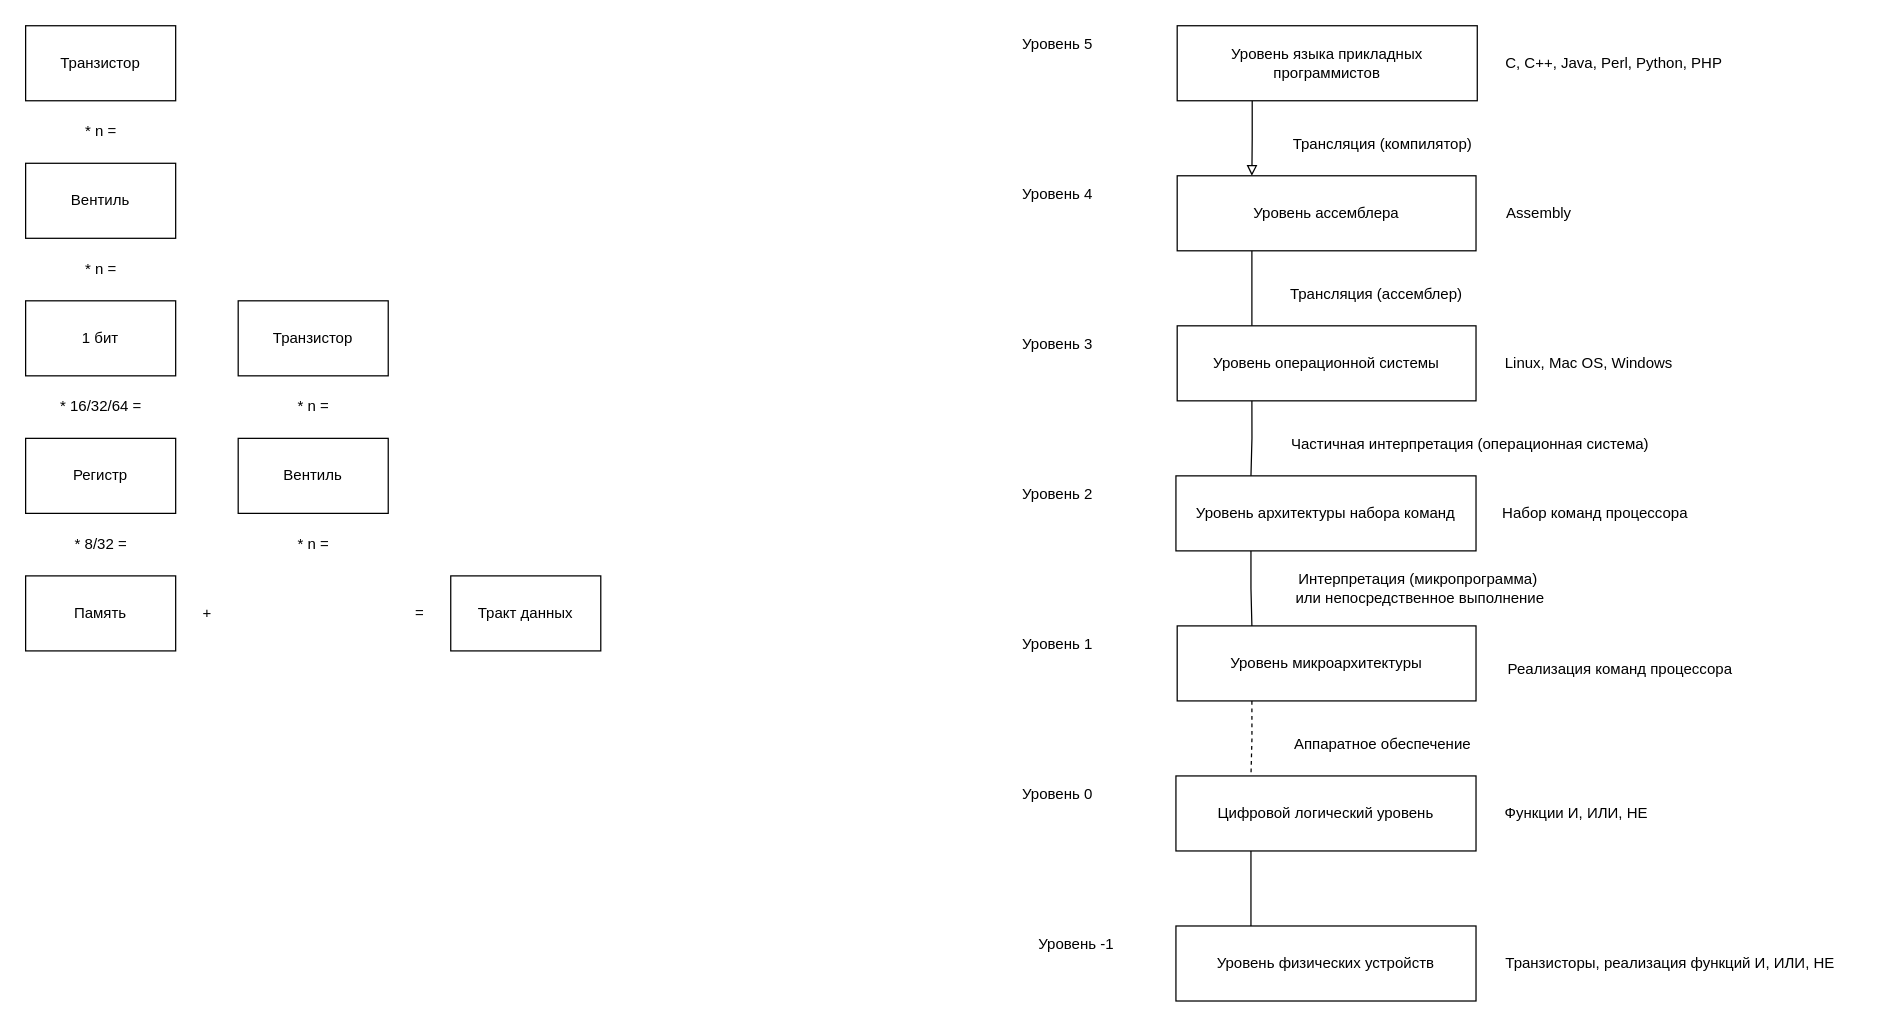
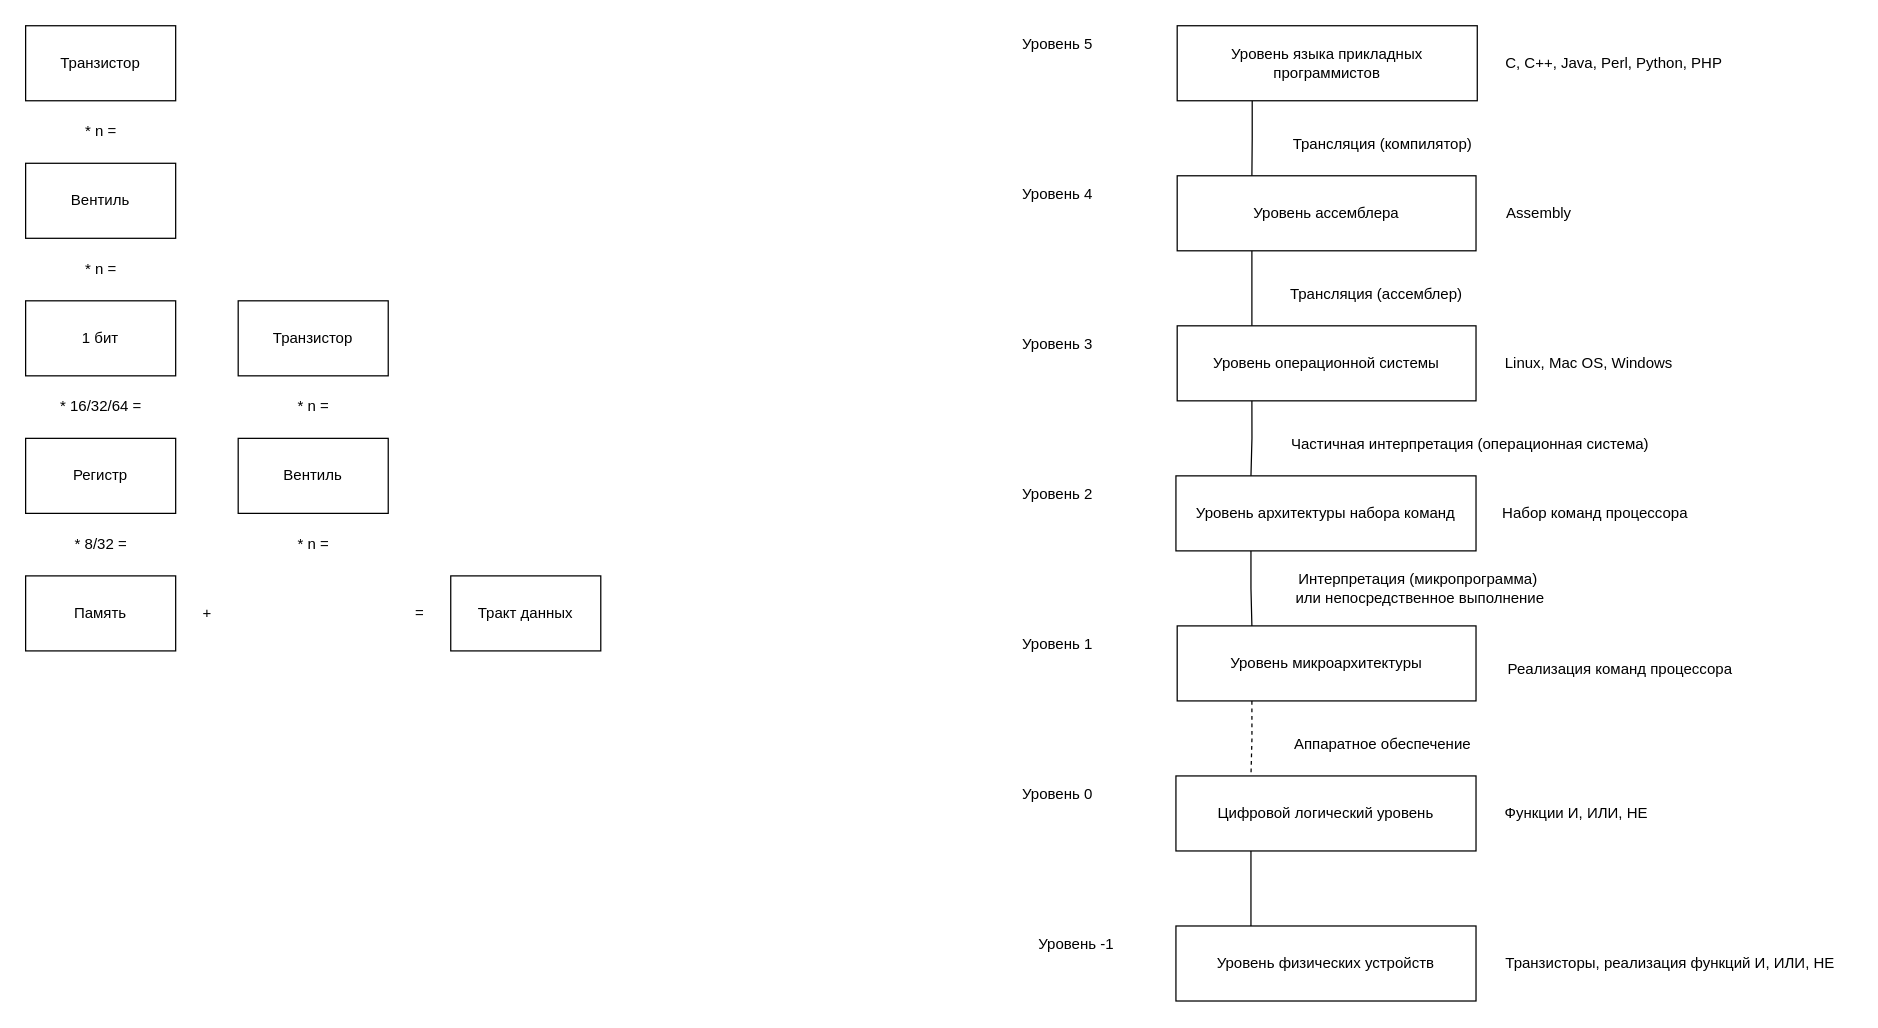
edge "Уровень языка прикладных программистов" -> "Уровень ассемблера": arrowhead block -> none
